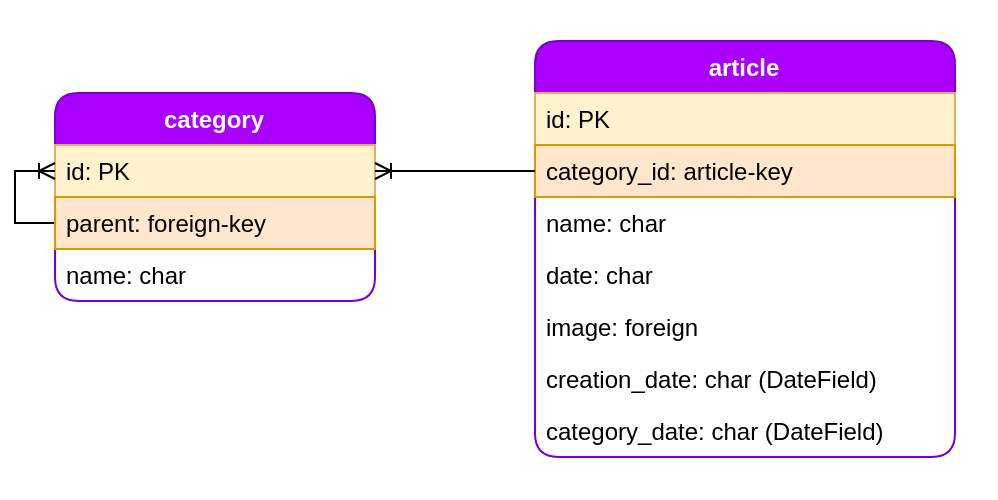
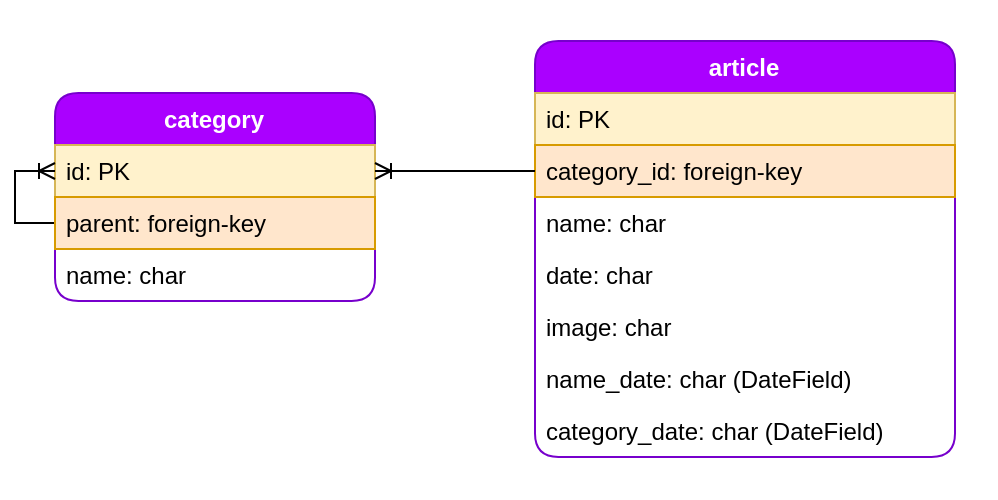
node "category_id: article-key": label "category_id: article-key" -> "category_id: foreign-key"
node "image: foreign": label "image: foreign" -> "image: char"
node "creation_date: char (DateField)": label "creation_date: char (DateField)" -> "name_date: char (DateField)"
